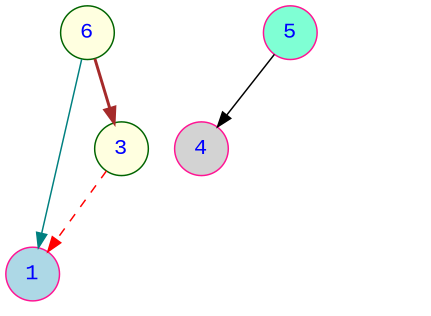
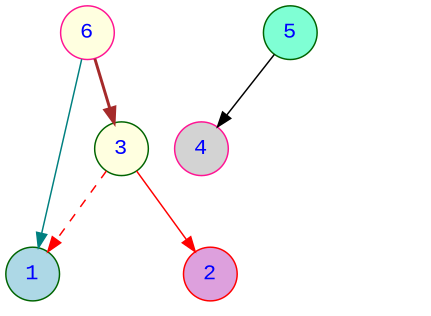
node "6": color darkgreen -> deeppink
node "5": color deeppink -> darkgreen
node "1": color deeppink -> darkgreen
node "2": added
